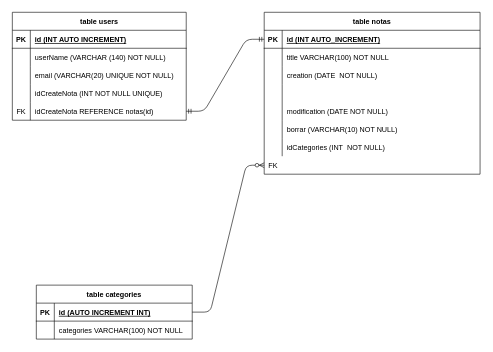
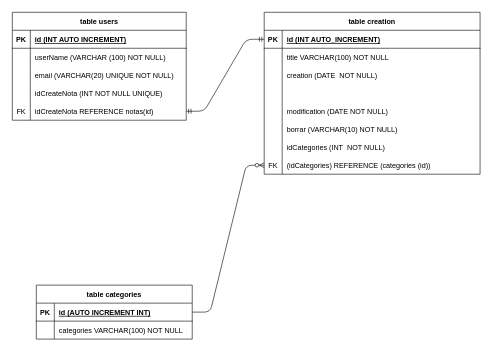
node "table notas": label "table notas" -> "table creation"
node "userName (VARCHAR (140) NOT NULL)": label "userName (VARCHAR (140) NOT NULL)" -> "userName (VARCHAR (100) NOT NULL)"
node "(idCategories) REFERENCE (categories (id))": added
